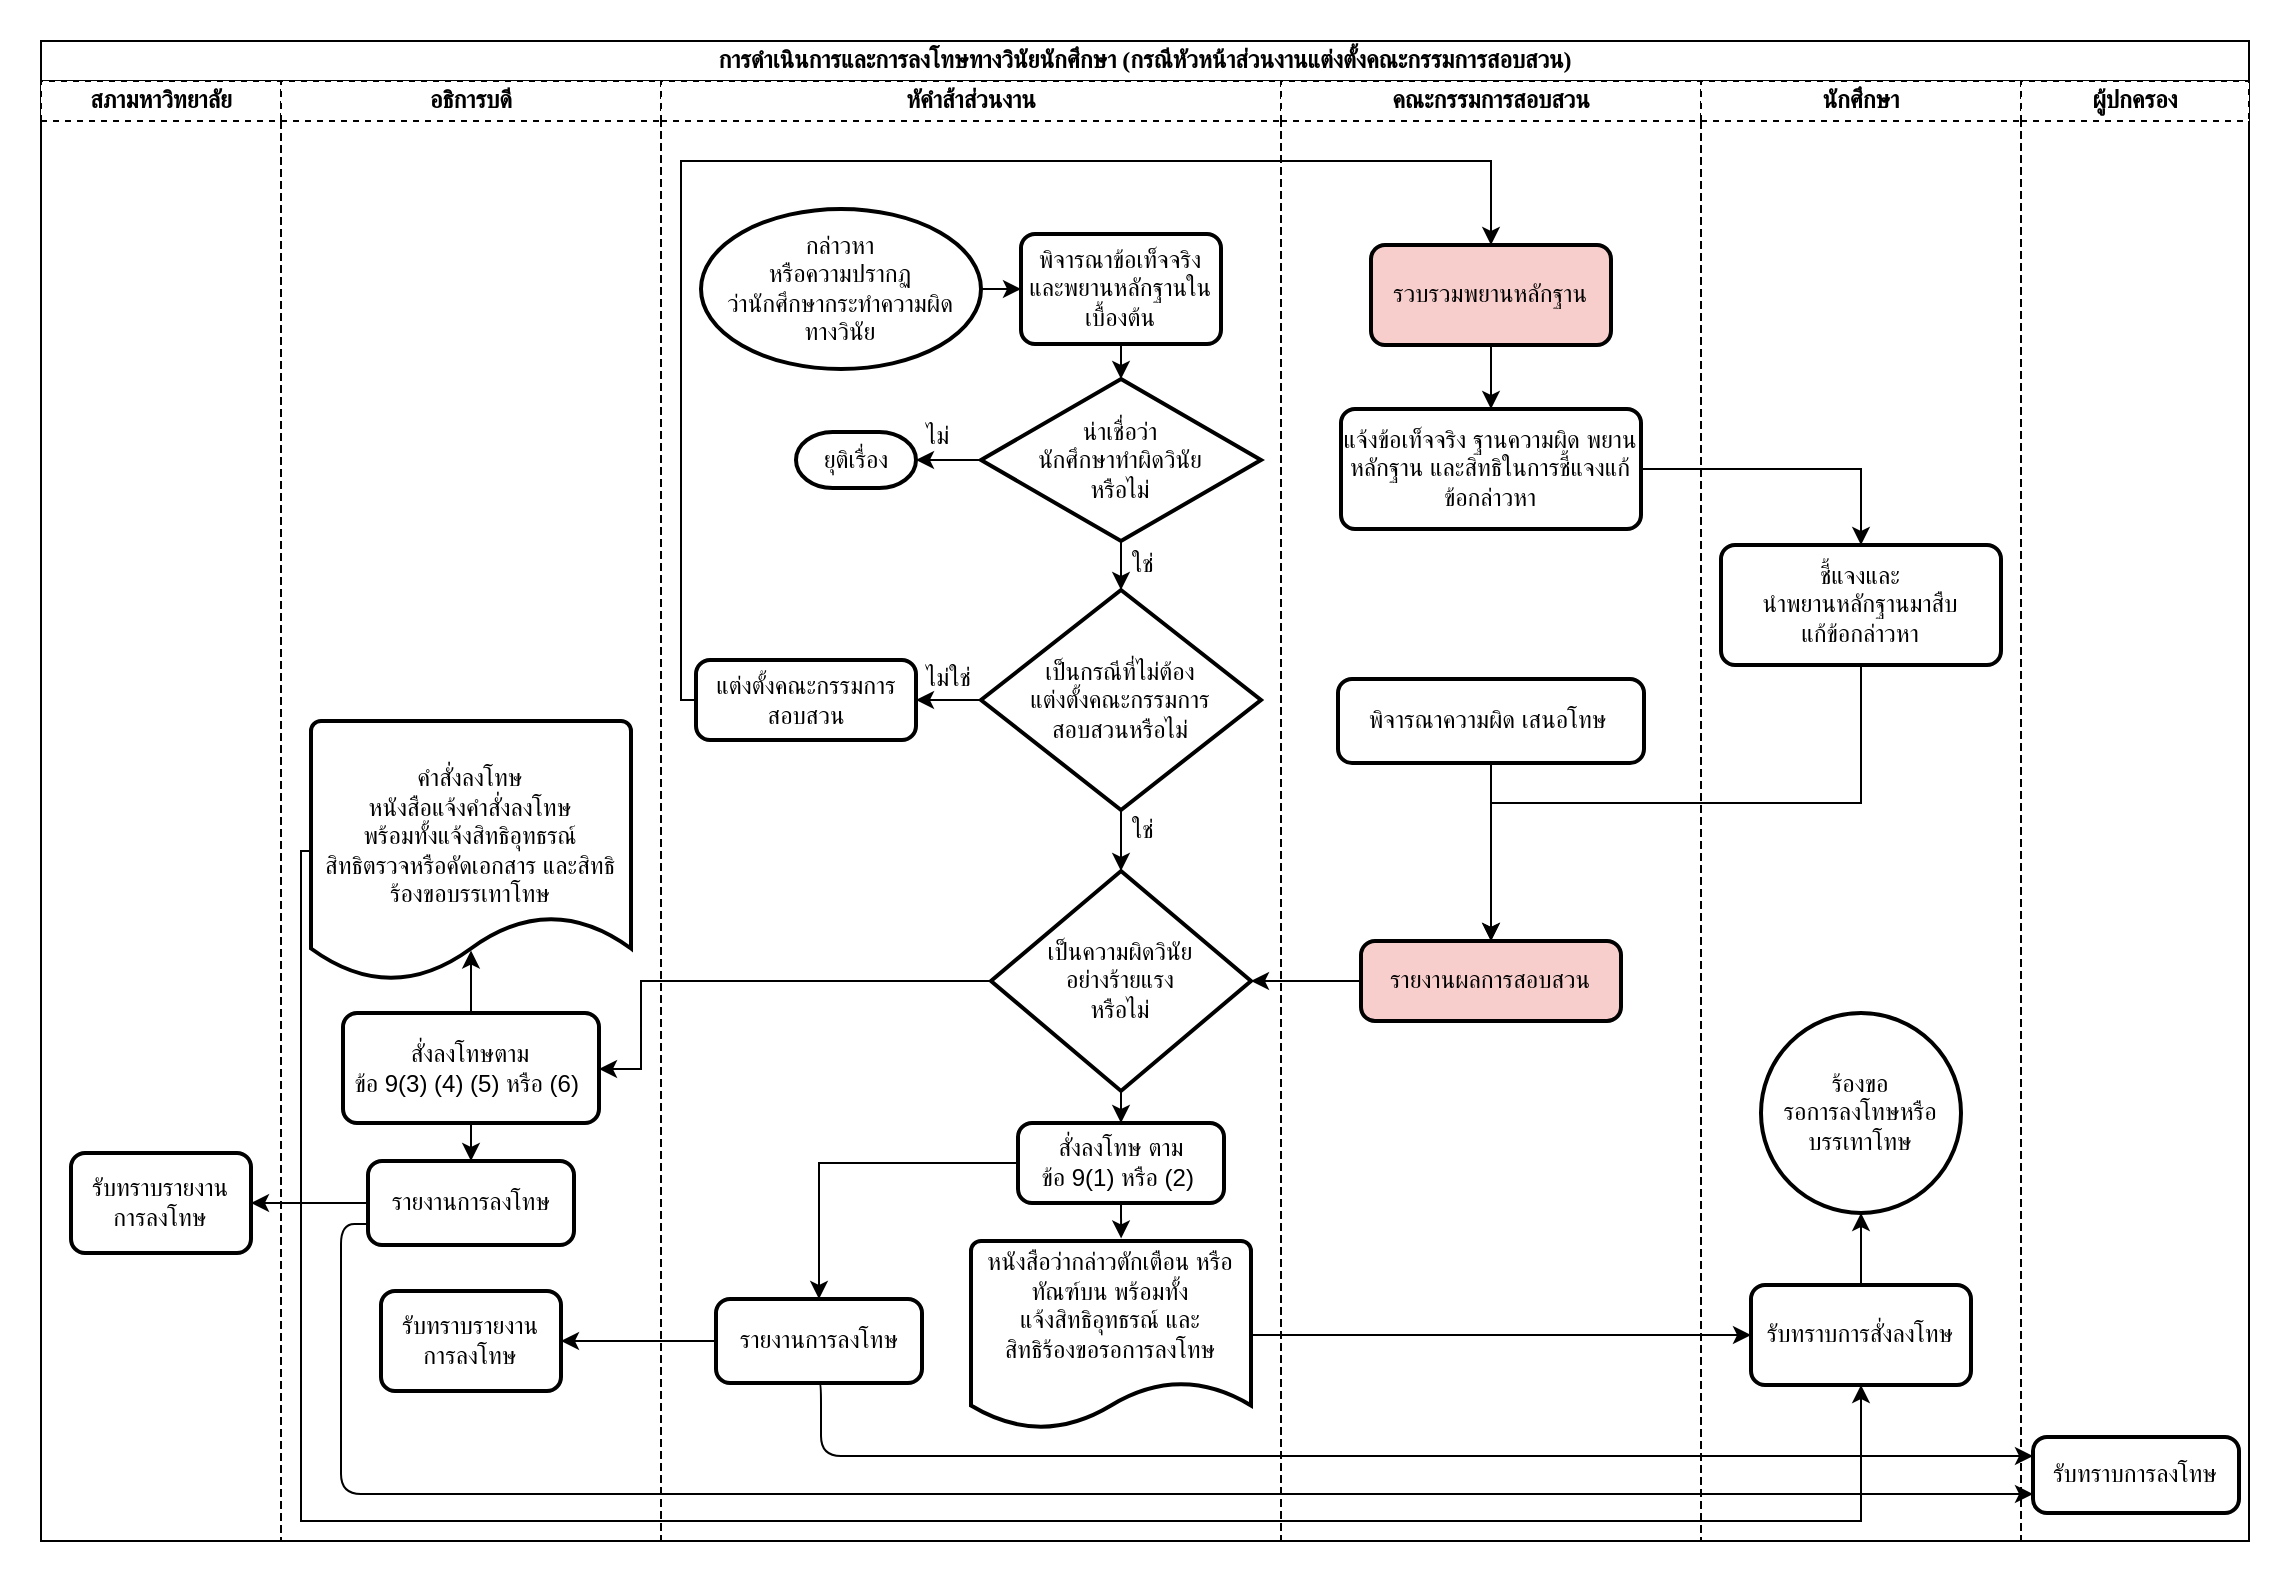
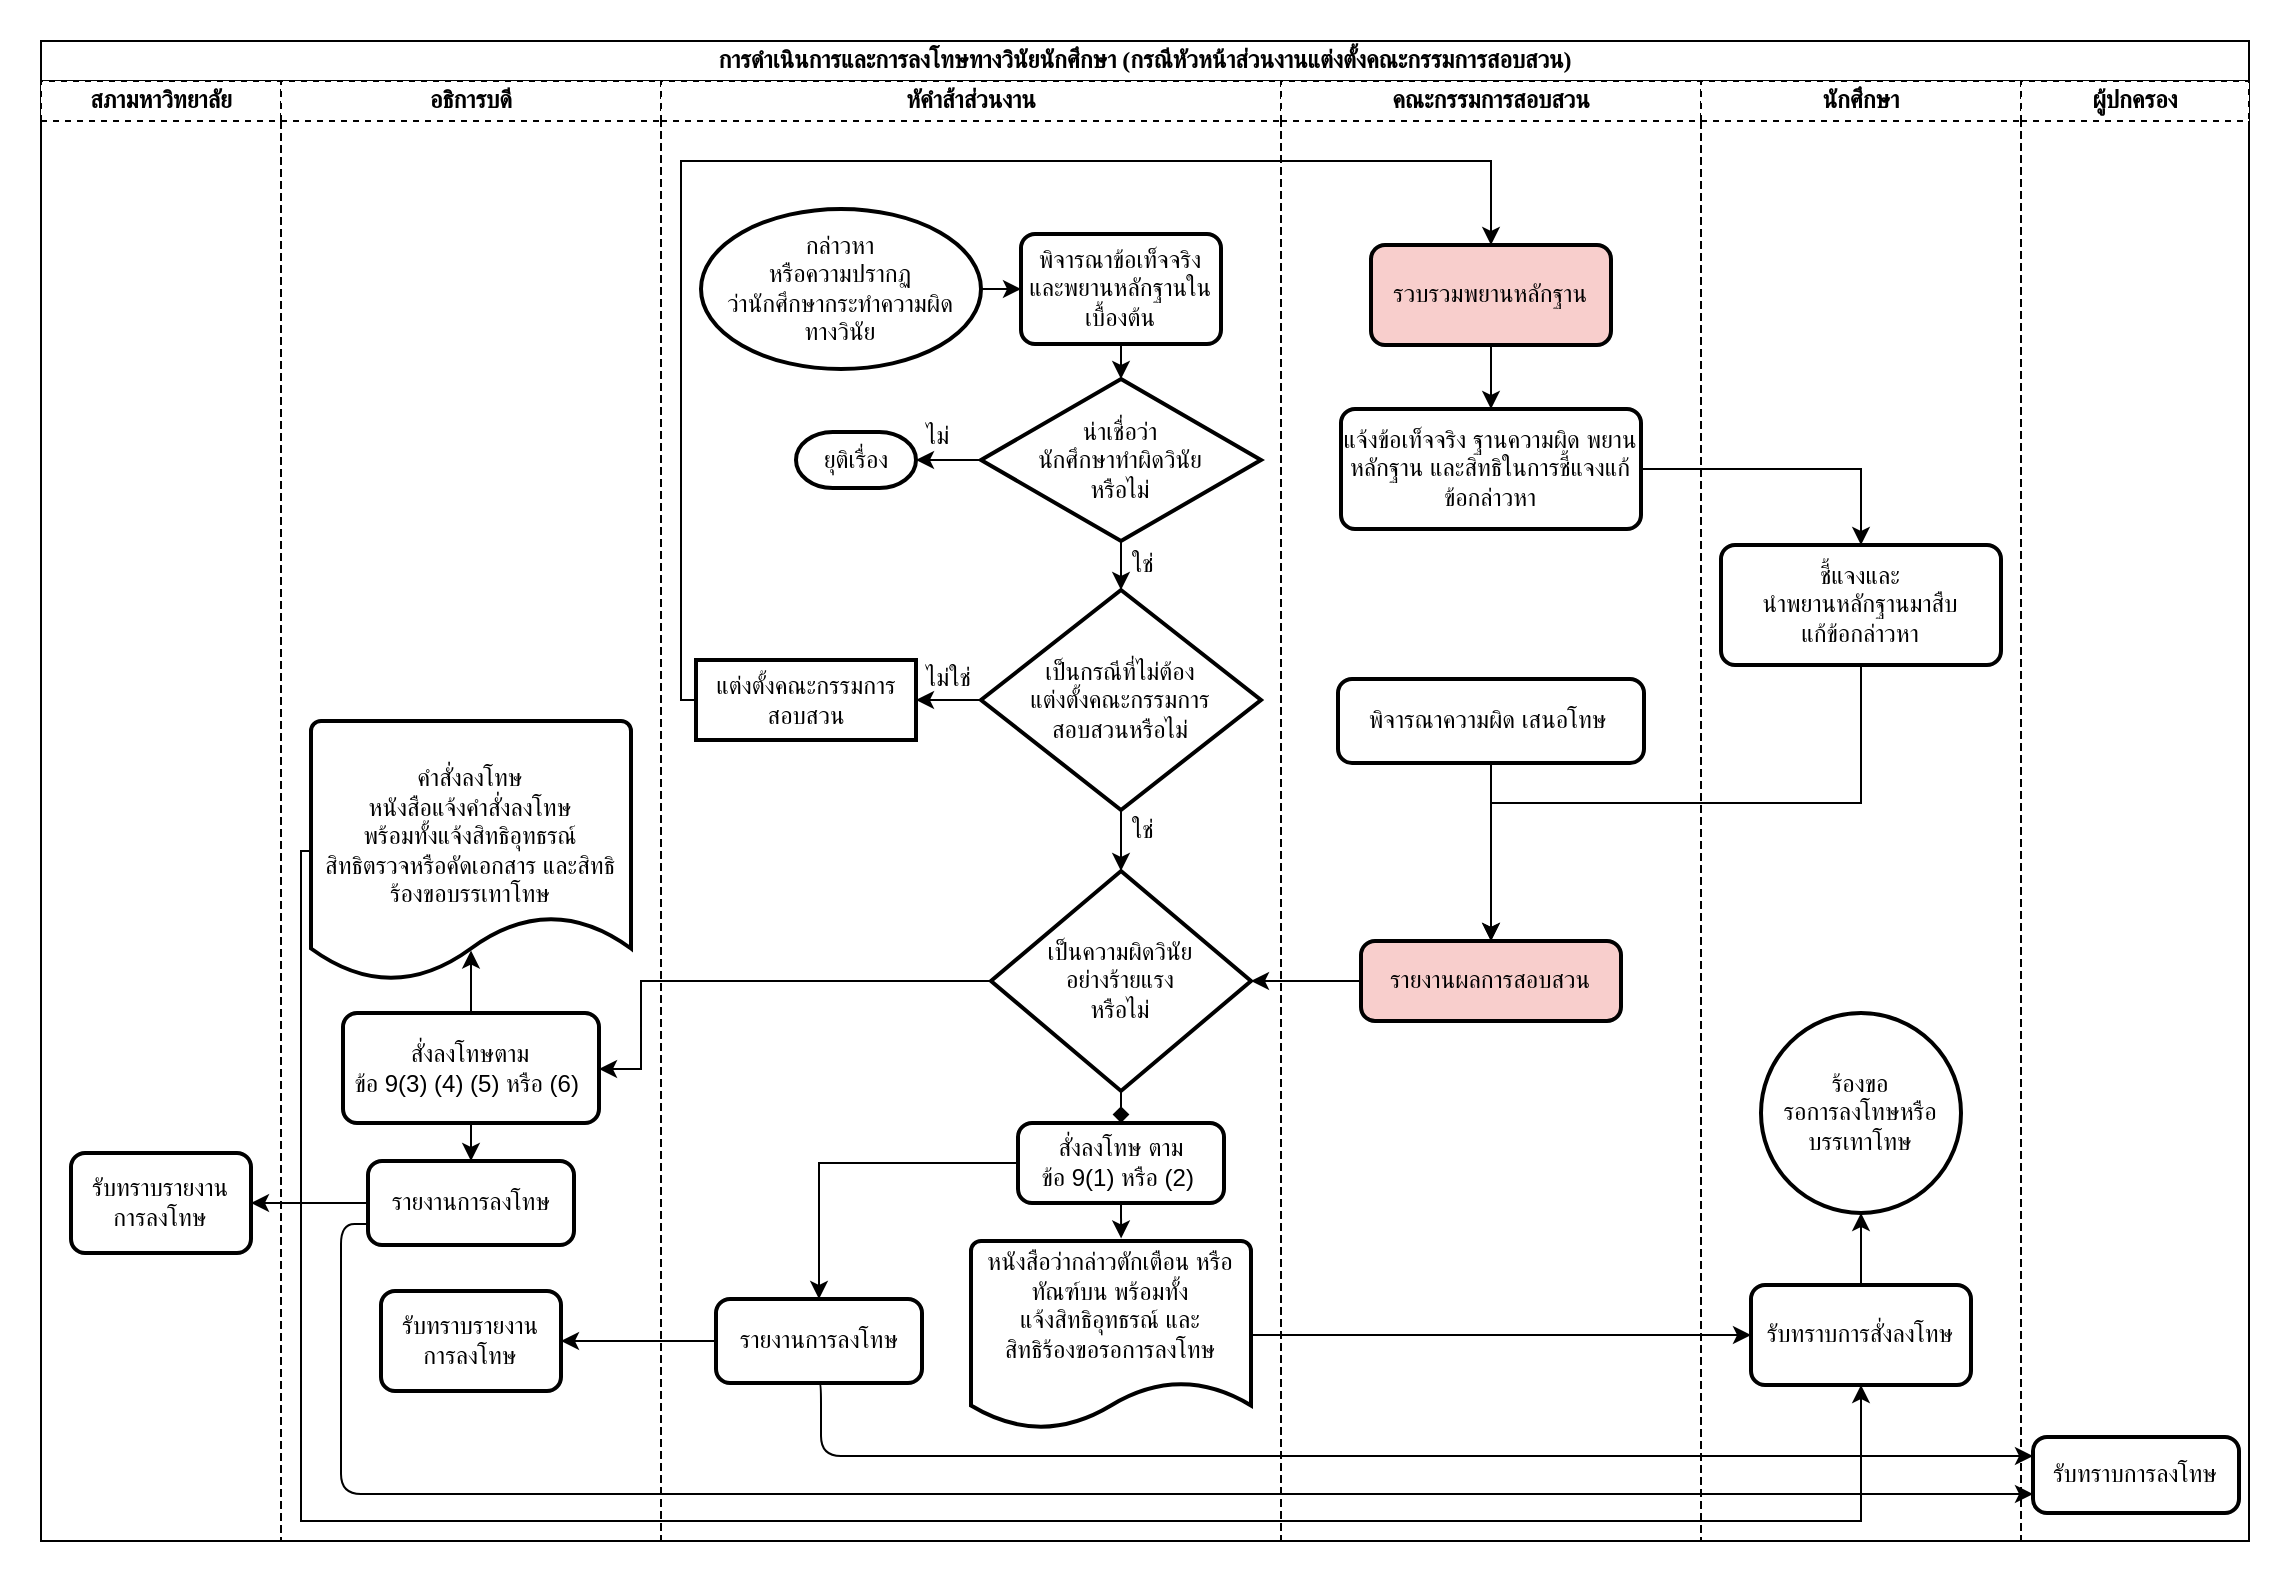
node "แต่งตั้งคณะกรรมการสอบสวน": shape rounded rectangle -> rectangle
edge "เป็นความผิดวินัย อย่างร้ายแรง หรือไม่" -> "สั่งลงโทษ ตาม ข้อ 9(1) หรือ (2)": arrowhead classic -> diamond
